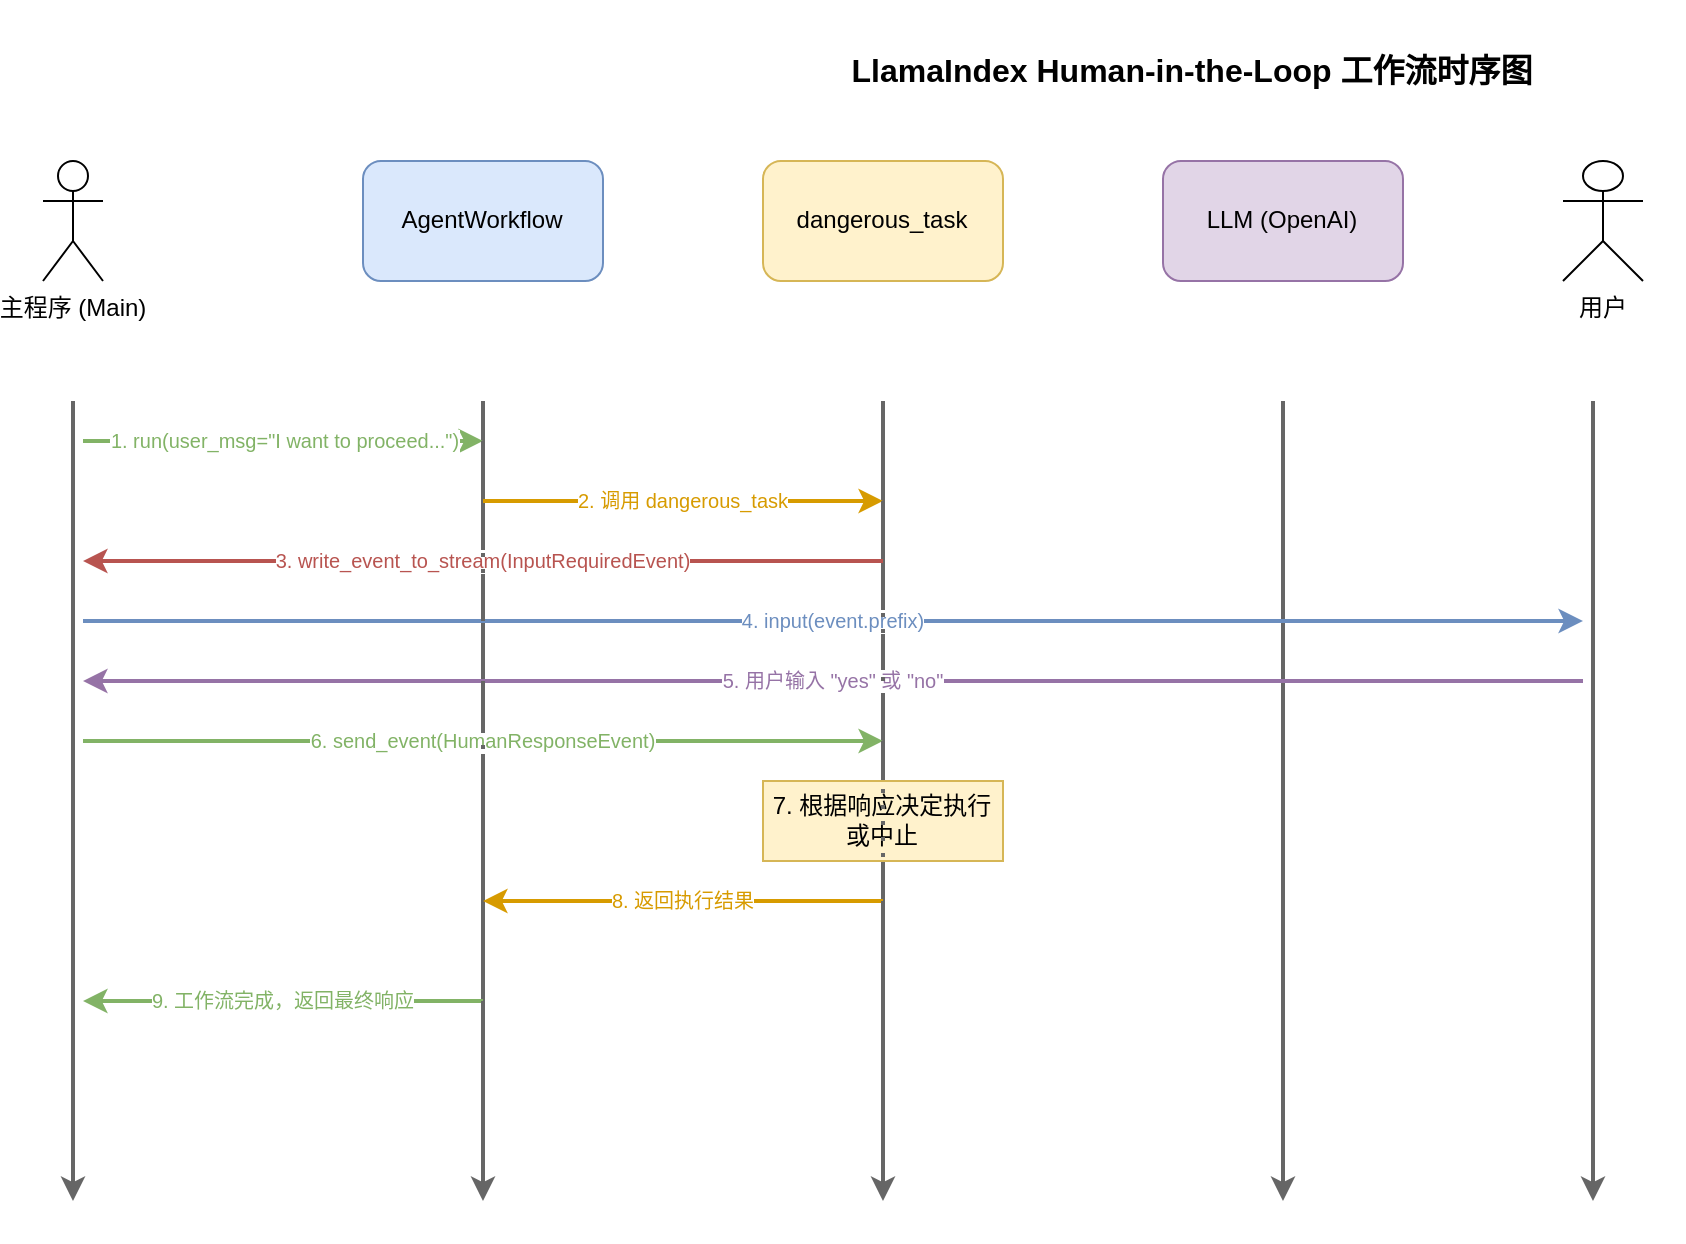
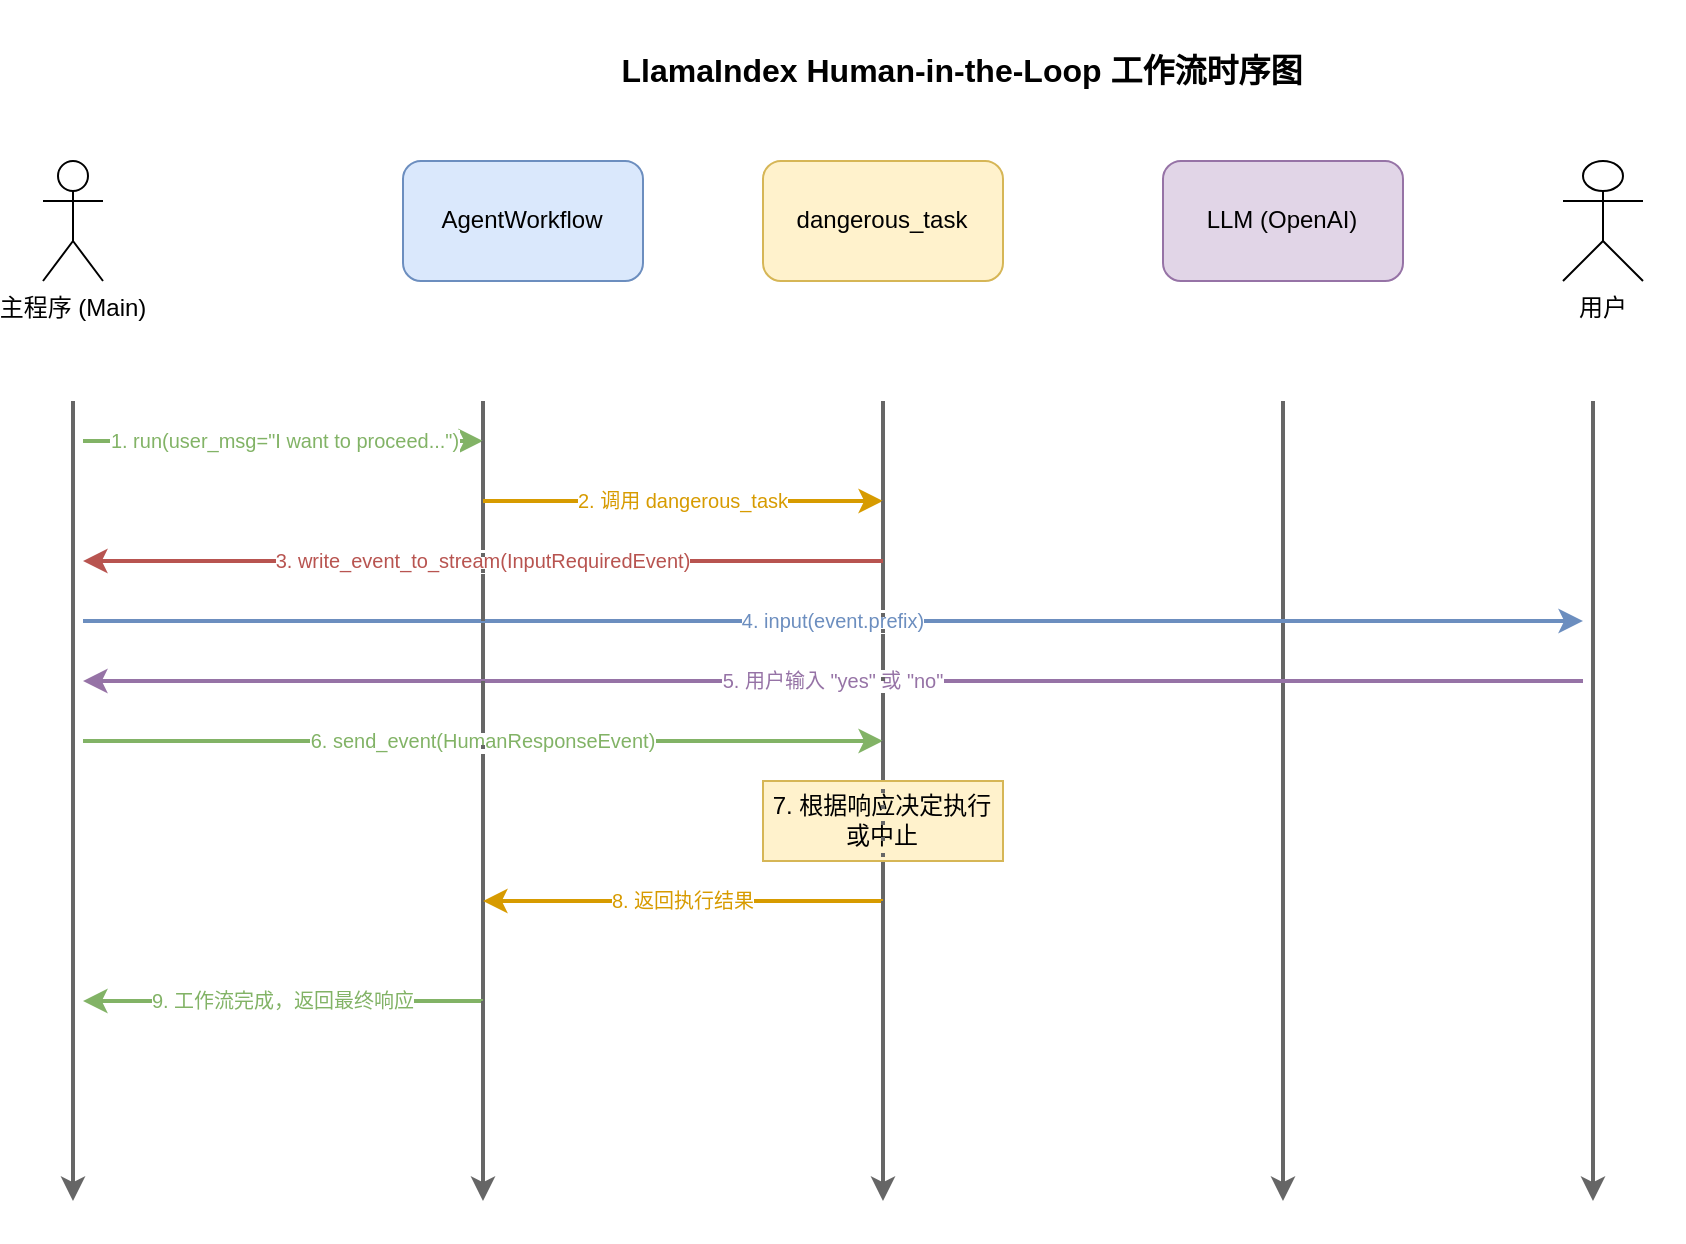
node "LlamaIndex Human-in-the-Loop 工作流时序图": moved (1193, 71) -> (963, 71)
node "AgentWorkflow": moved (483, 221) -> (523, 221)
